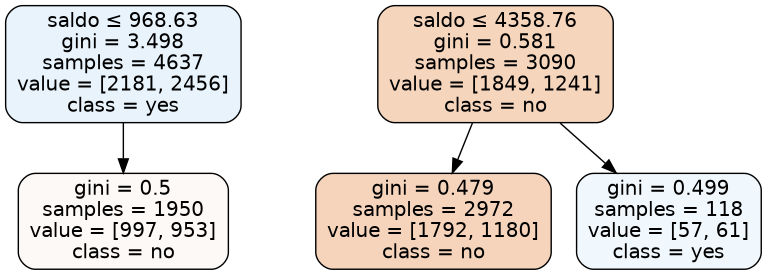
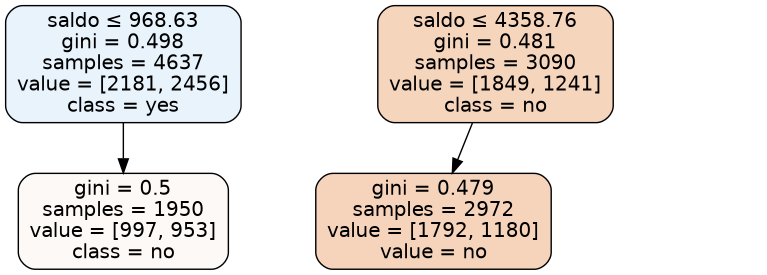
node "saldo ≤ 968.63": text "gini = 3.498" -> "gini = 0.498"
node "saldo ≤ 4358.76": text "gini = 0.581" -> "gini = 0.481"
node "gini = 0.499": removed
node "gini = 0.479": text "class = no" -> "value = no"
